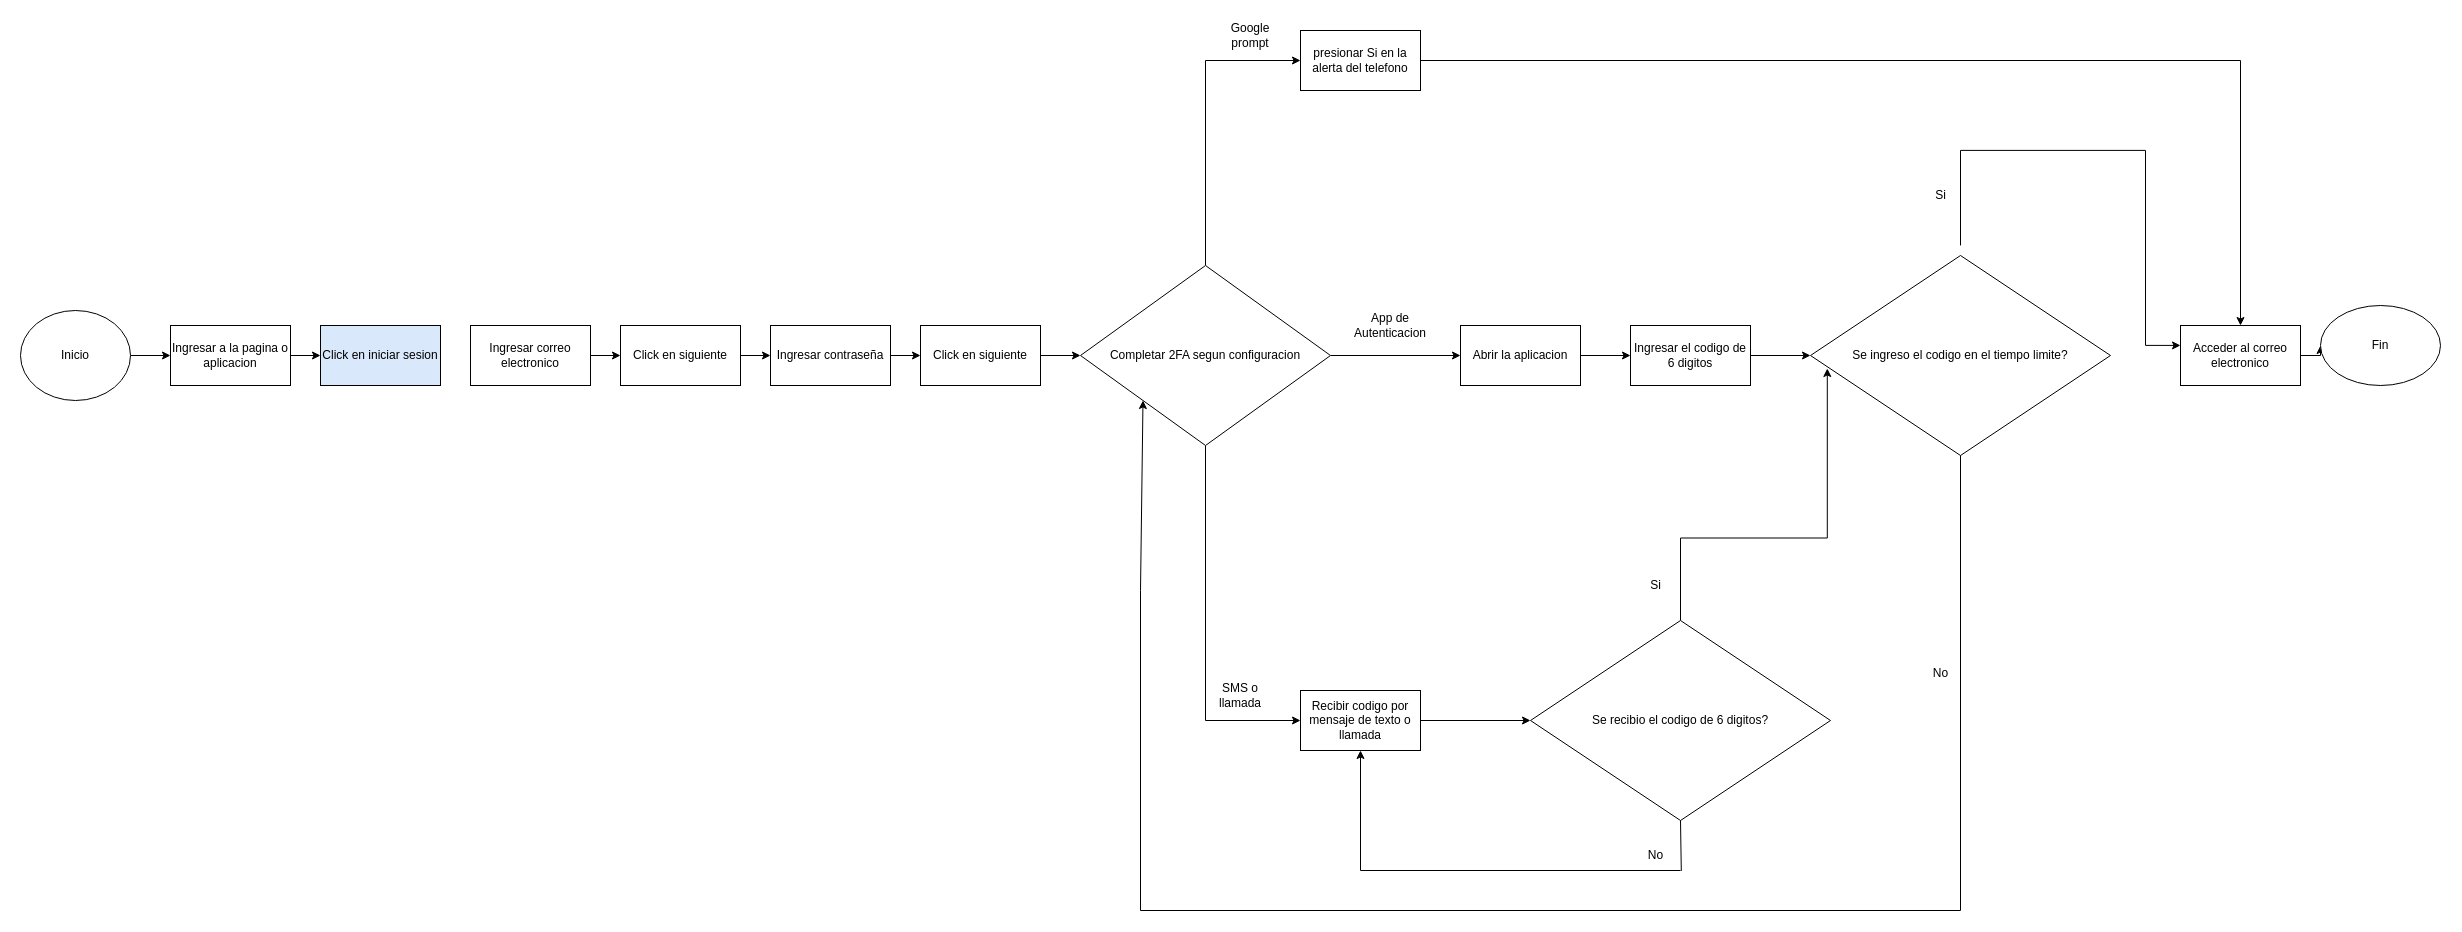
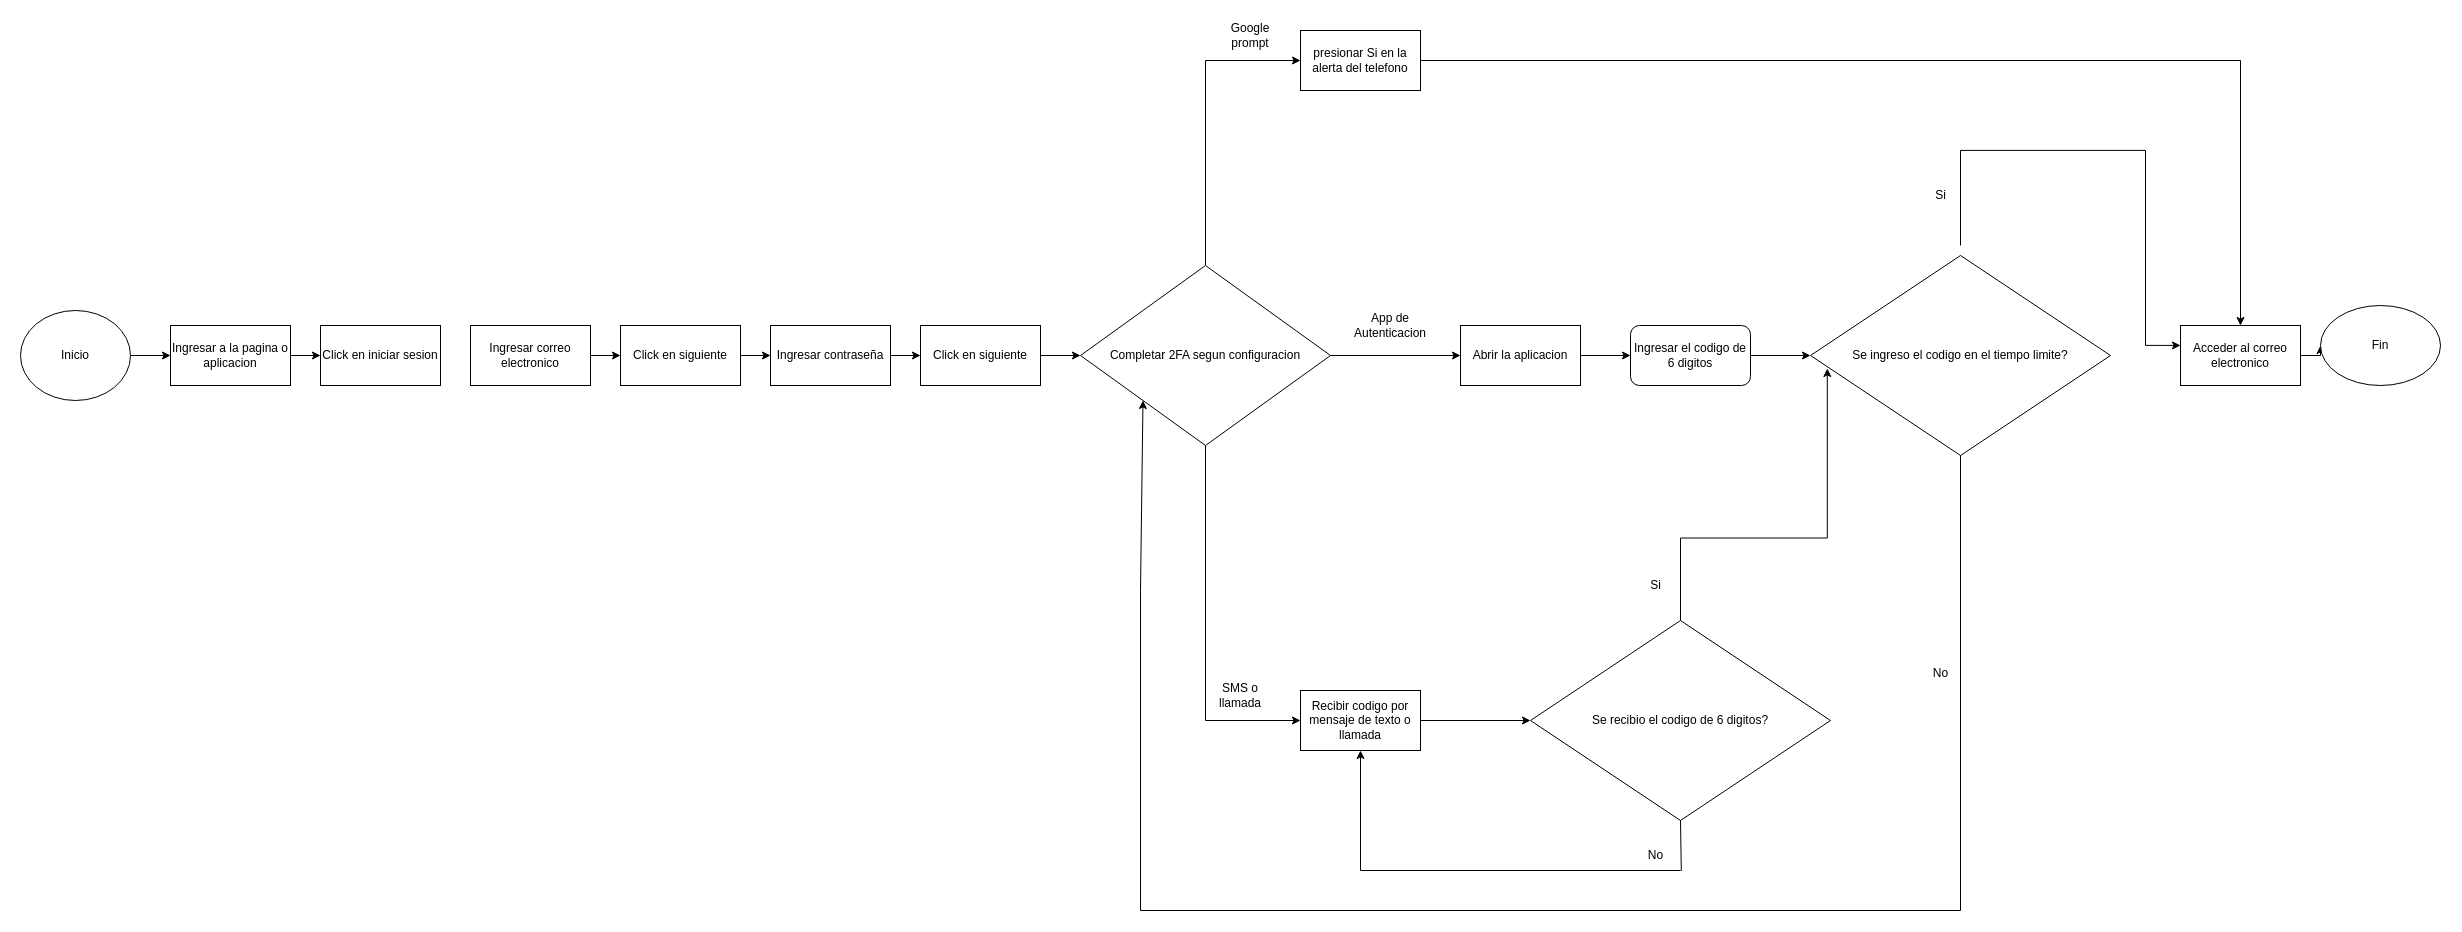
node "Click en iniciar sesion": fillcolor #dae8fc -> #ffffff
node "Ingresar el codigo de 6 digitos": shape rectangle -> rounded rectangle
